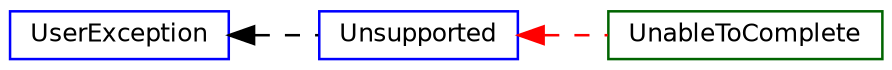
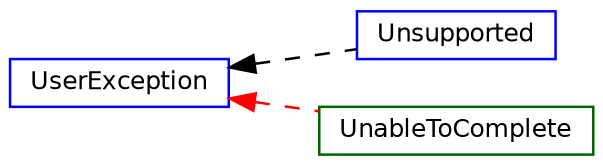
edge "UnableToComplete" -> "Unsupported": now "UnableToComplete" -> "UserException"
